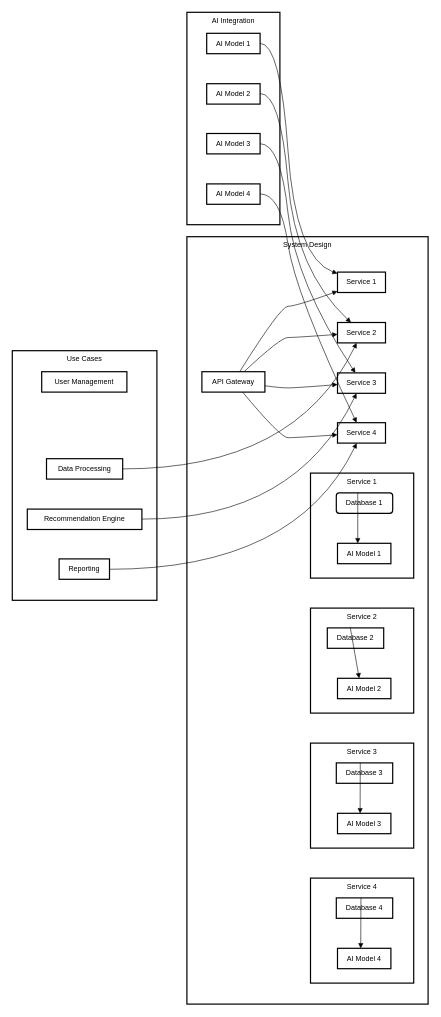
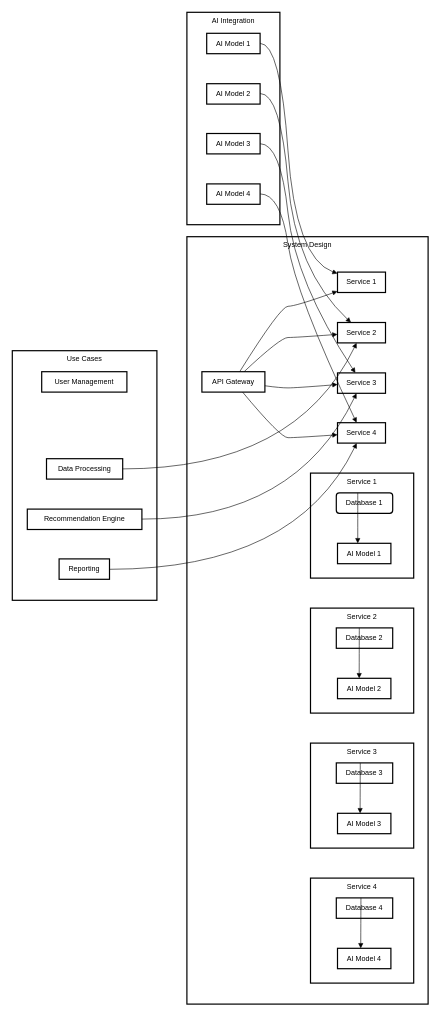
node "Database 2": moved (356, 638) -> (365, 638)
